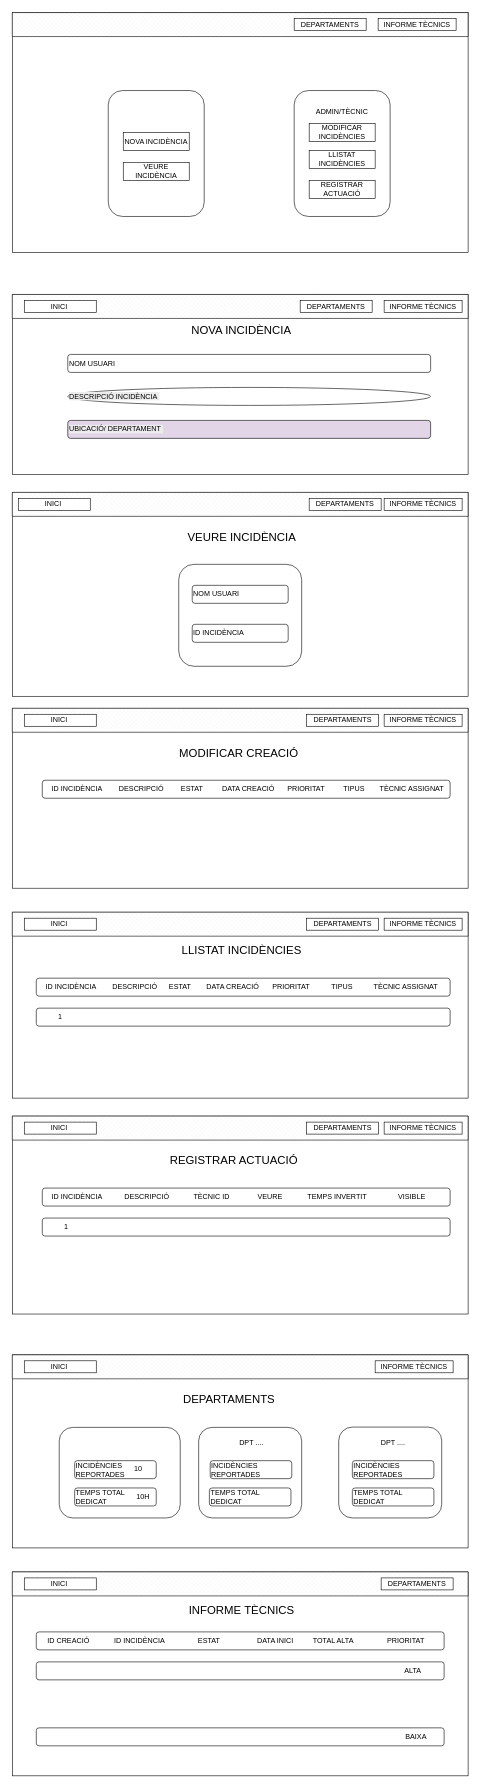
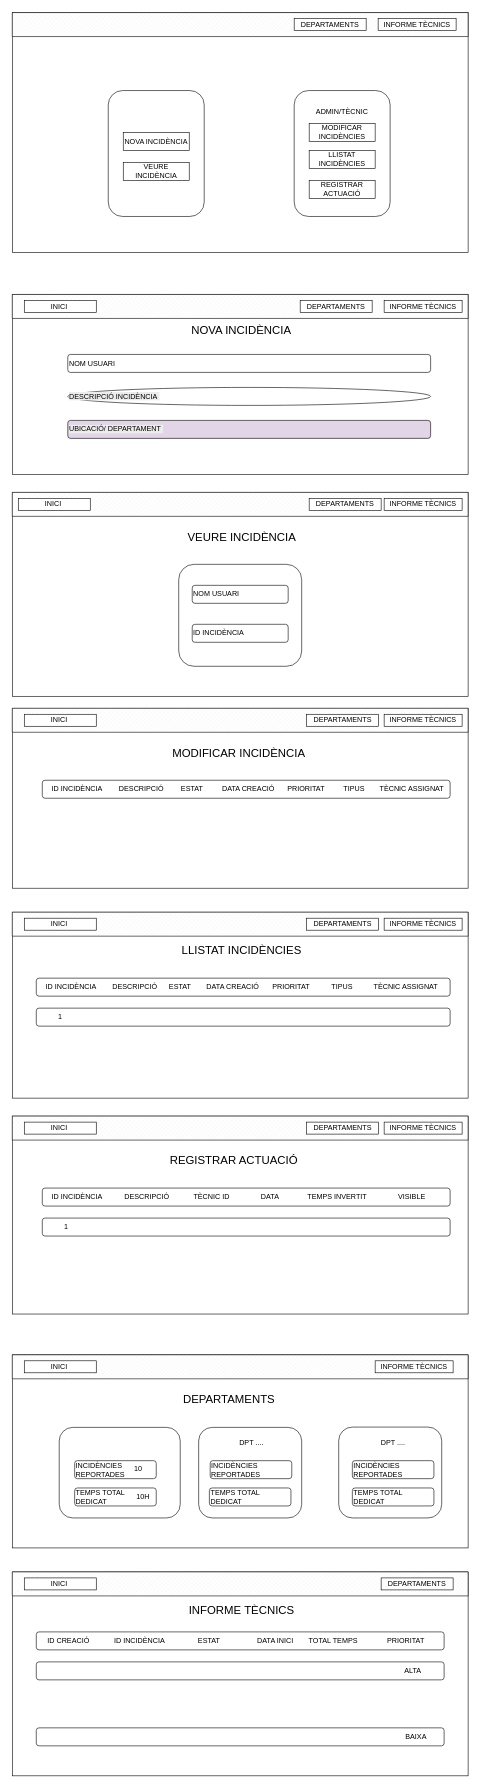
node "MODIFICAR CREACIÓ": label "MODIFICAR CREACIÓ" -> "MODIFICAR INCIDÈNCIA"
node "VEURE": label "VEURE" -> "DATA"
node "TOTAL ALTA": label "TOTAL ALTA" -> "TOTAL TEMPS"
